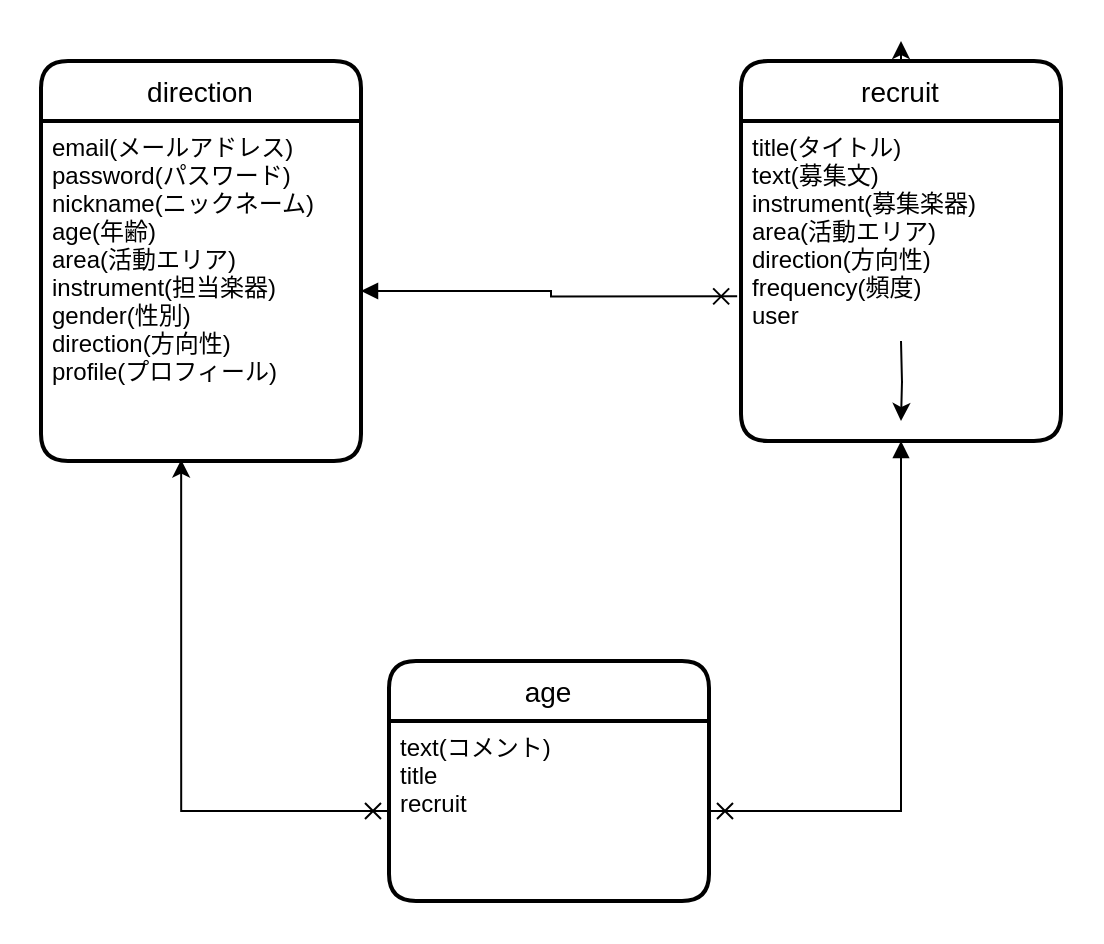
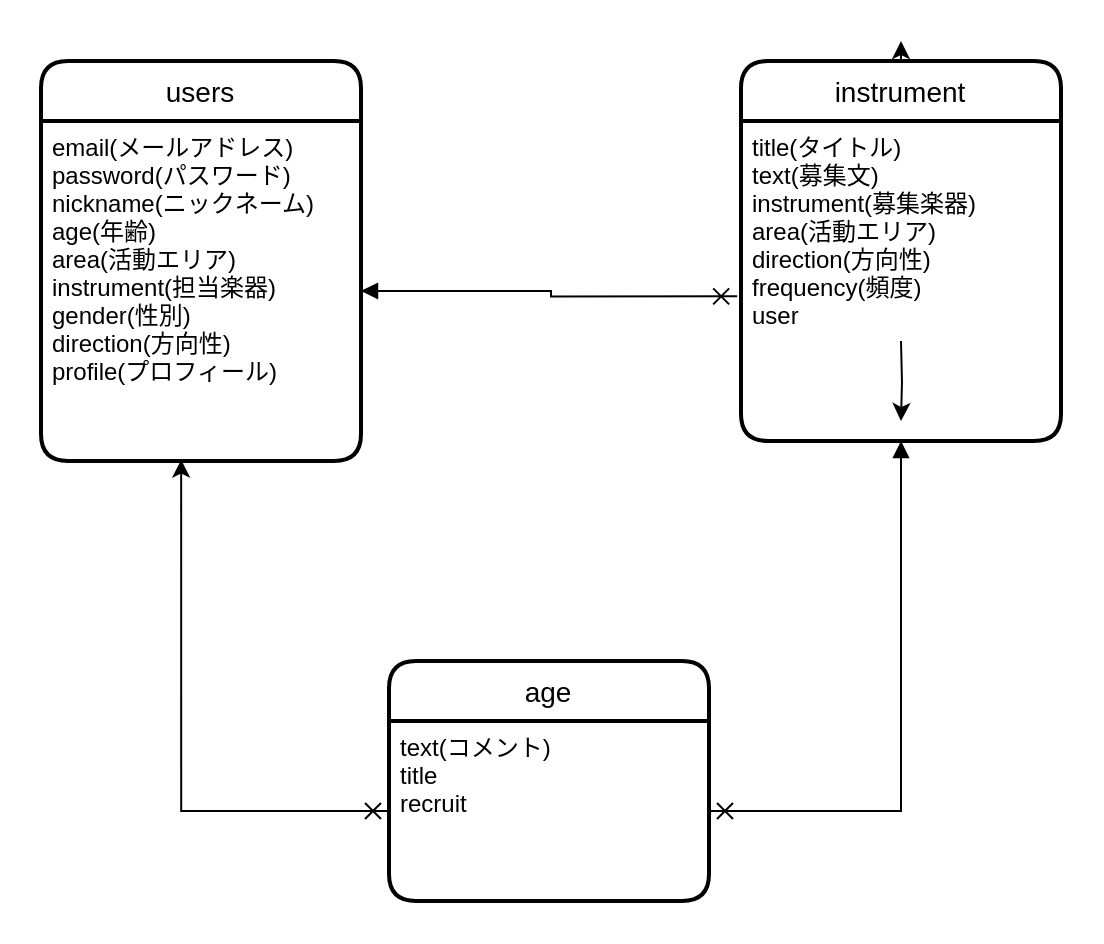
node "direction": label "direction" -> "users"
node "recruit": label "recruit" -> "instrument"
